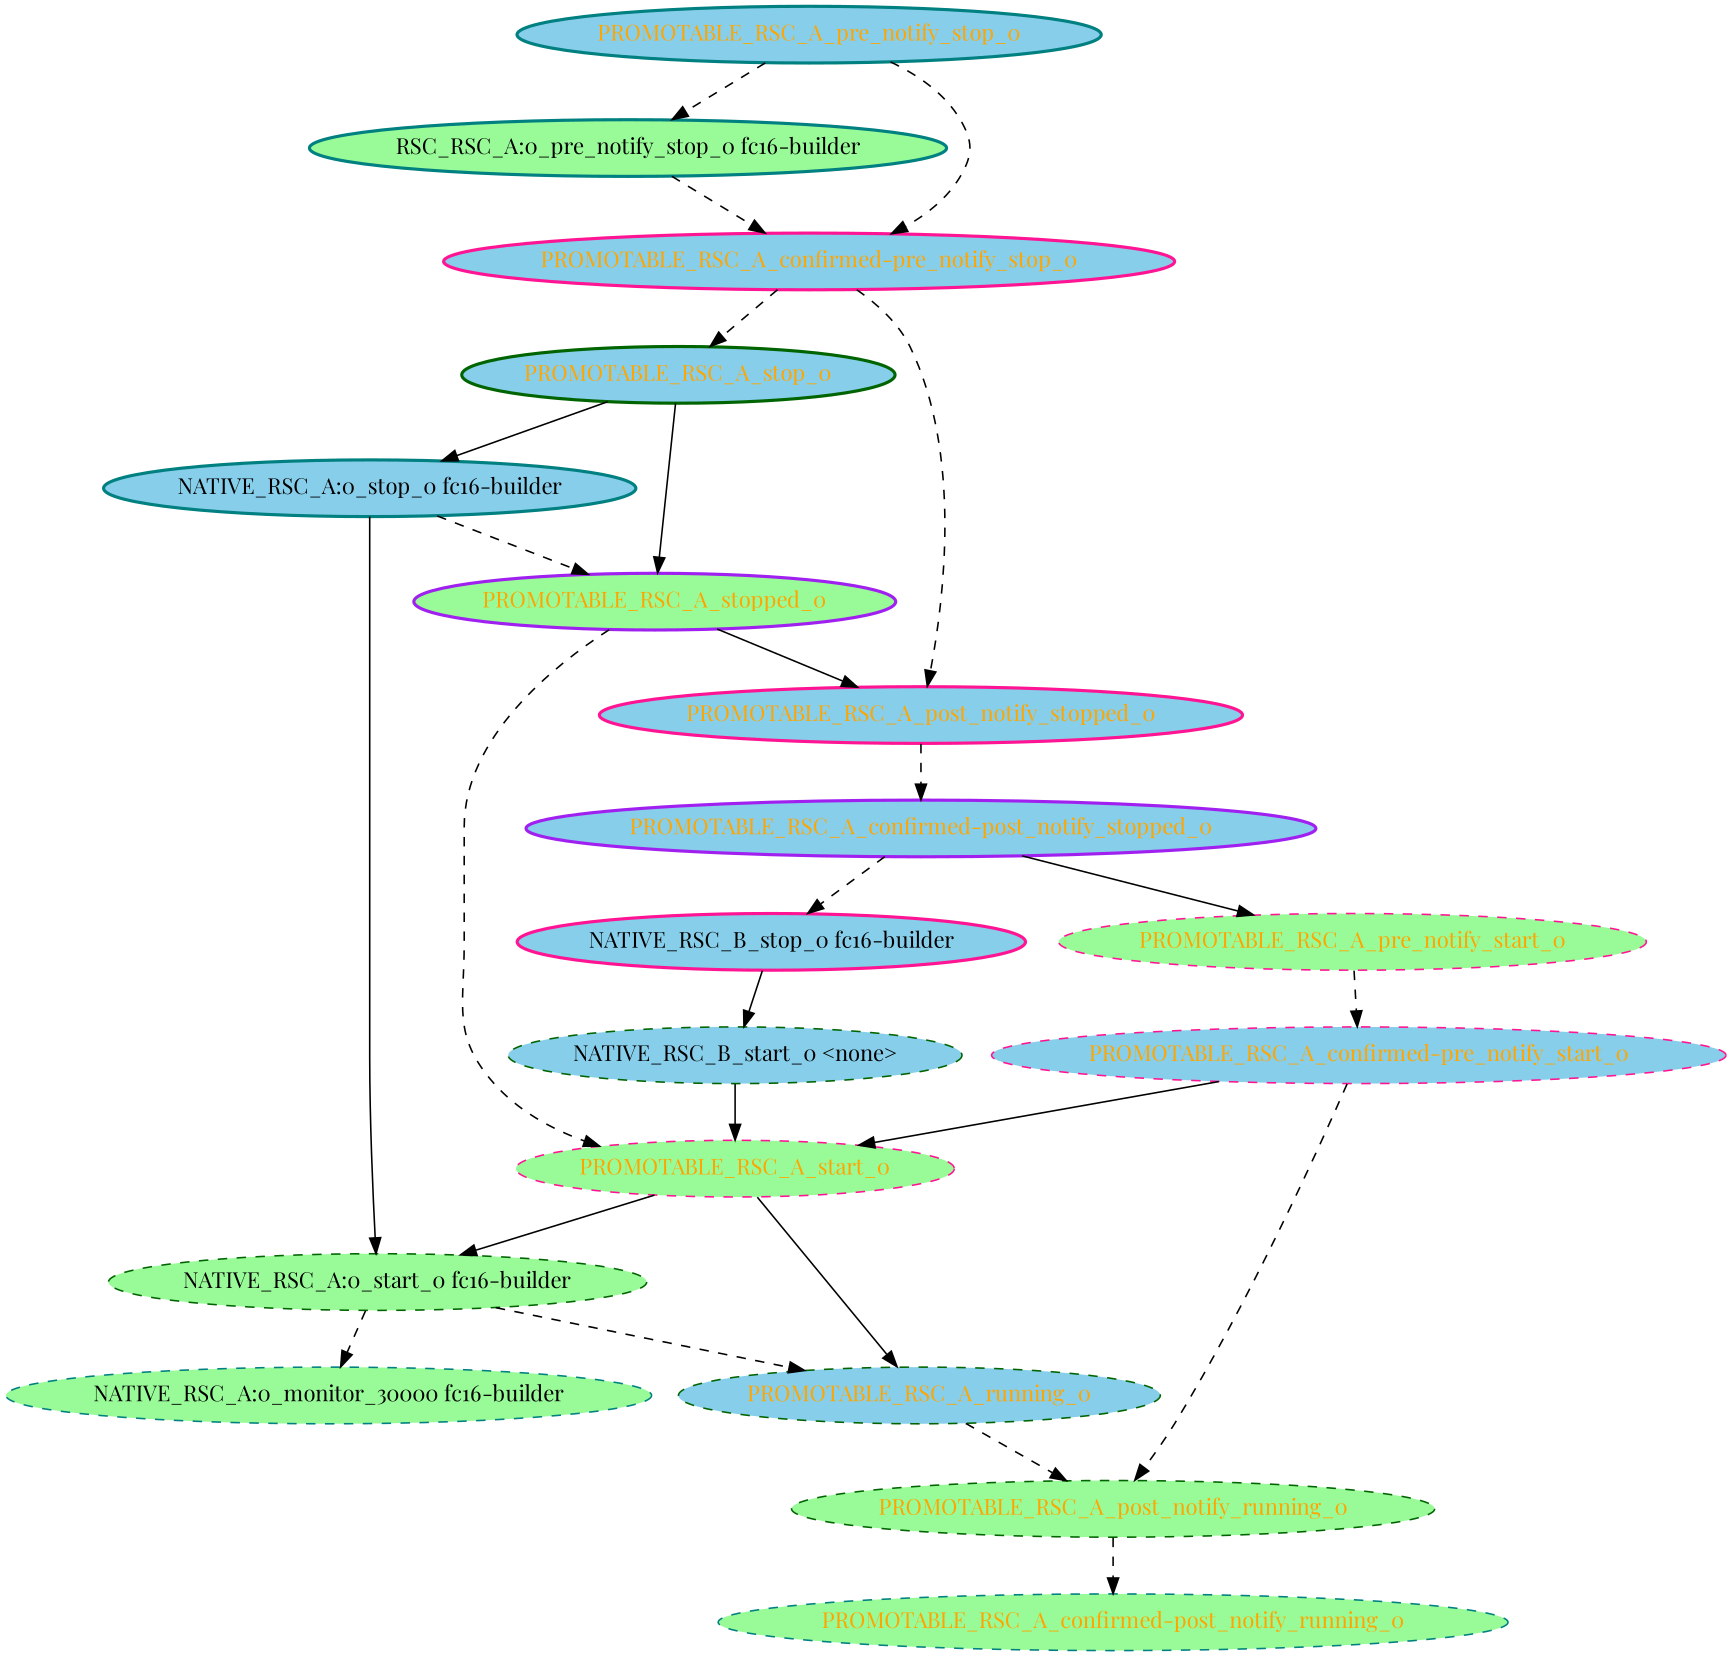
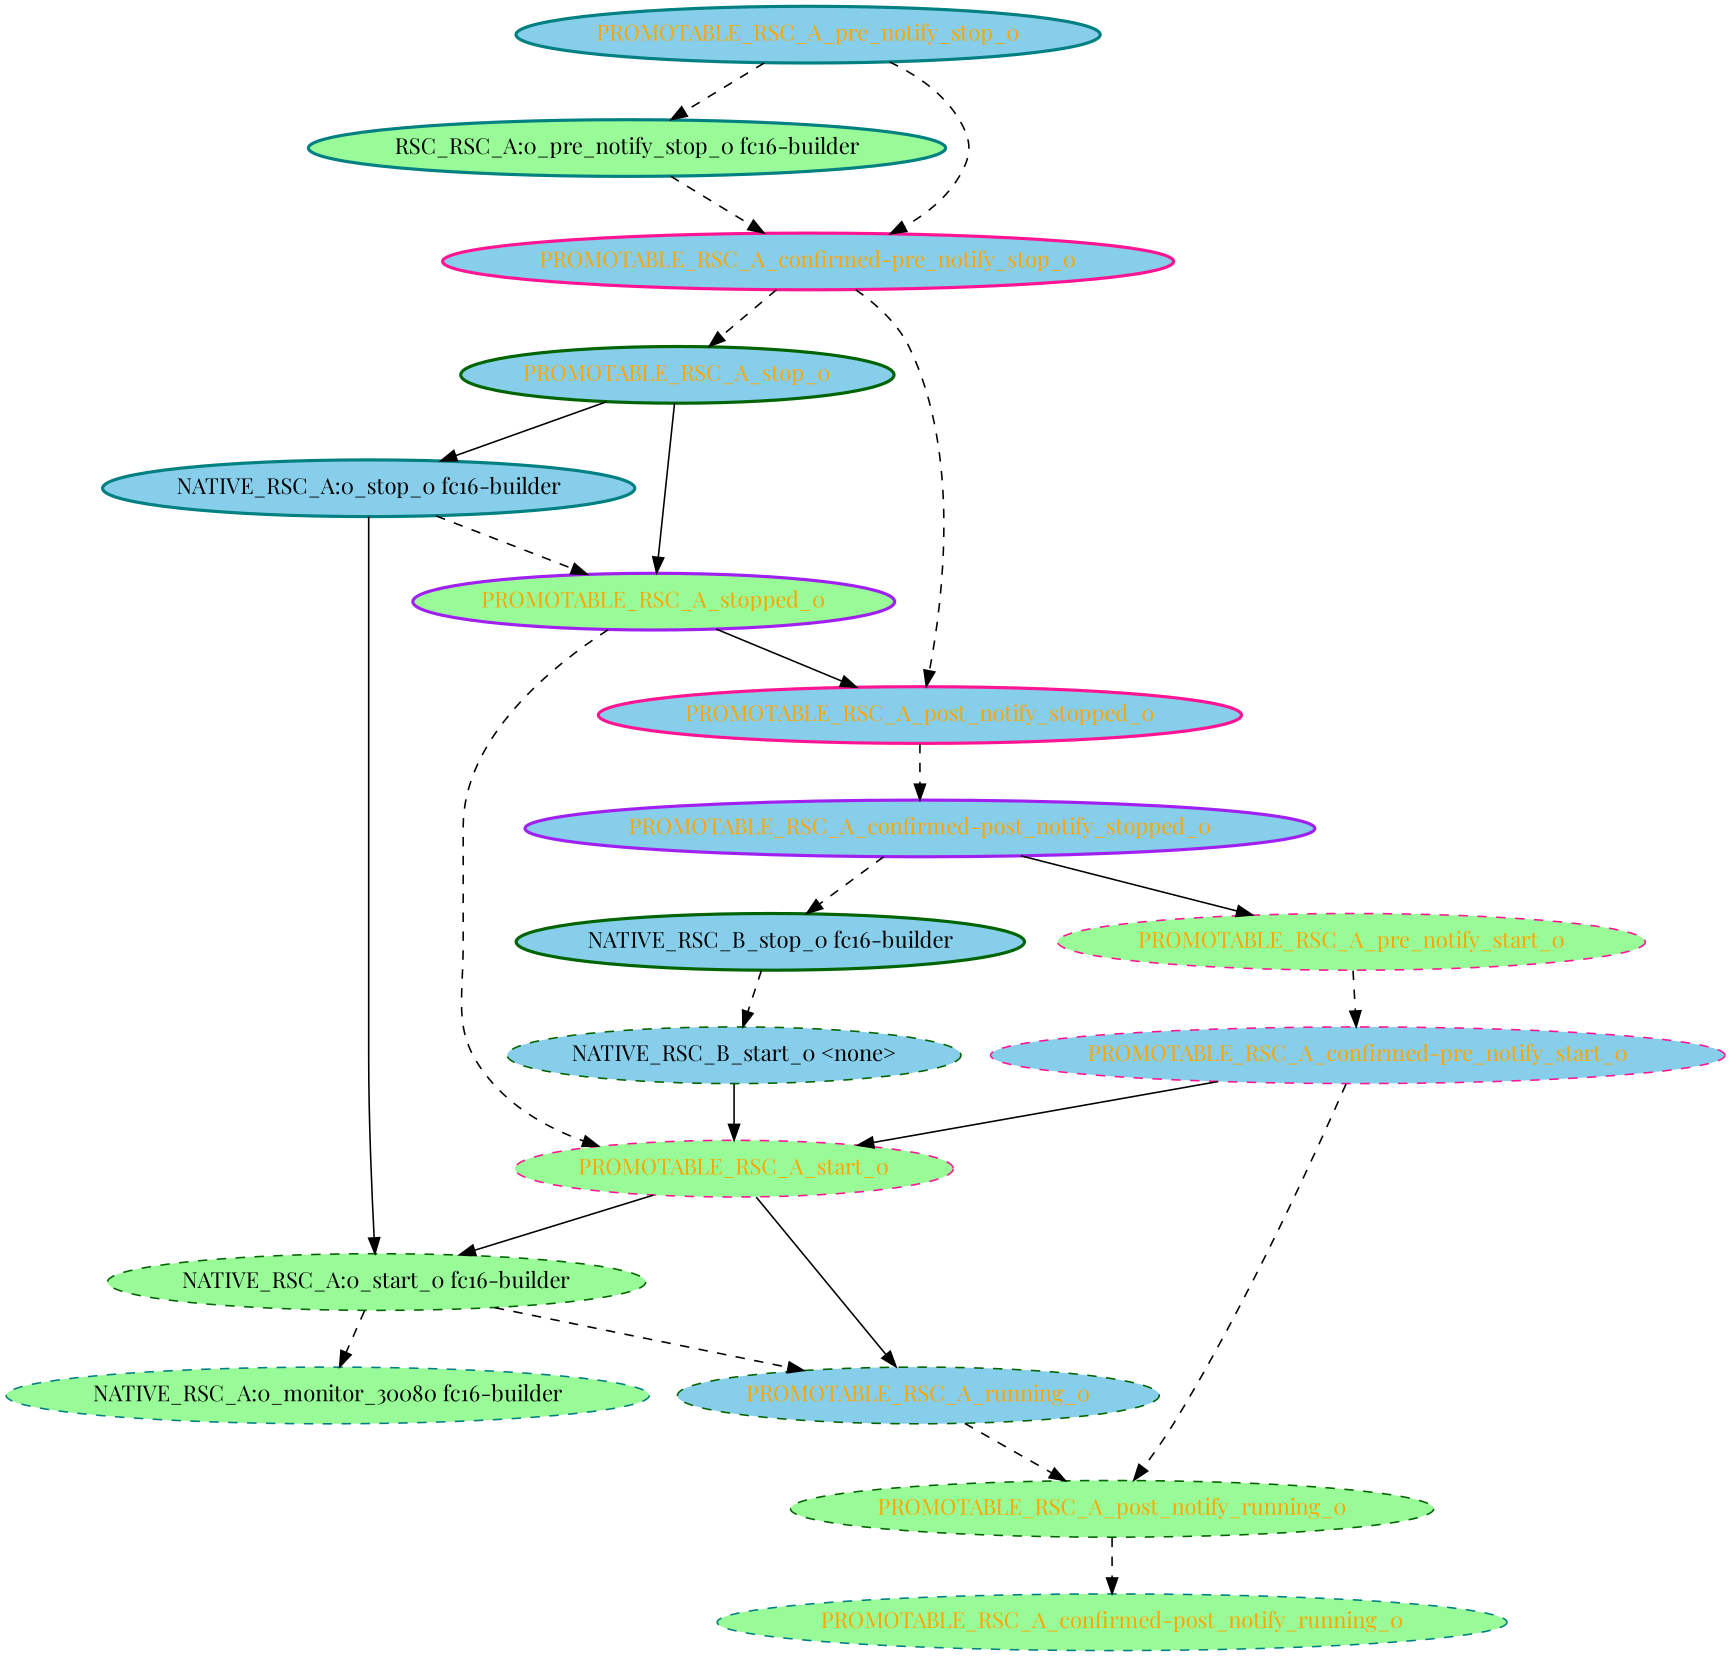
node "NATIVE_RSC_B_stop_0 fc16-builder": color deeppink -> darkgreen
edge "NATIVE_RSC_B_stop_0 fc16-builder" -> "NATIVE_RSC_B_start_0 <none>": style solid -> dashed
node "NATIVE_RSC_A:0_monitor_30000 fc16-builder": label "NATIVE_RSC_A:0_monitor_30000 fc16-builder" -> "NATIVE_RSC_A:0_monitor_30080 fc16-builder"
